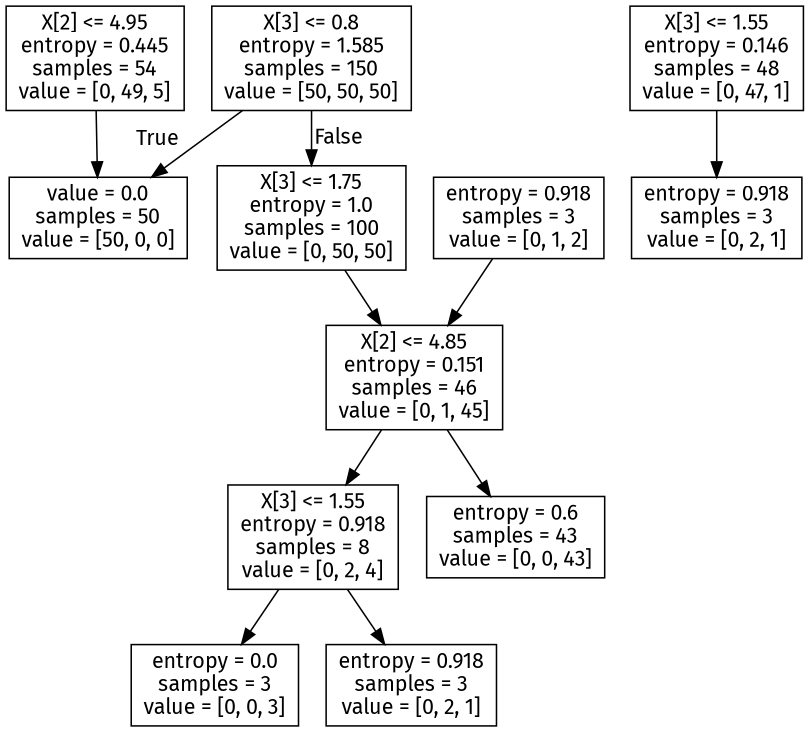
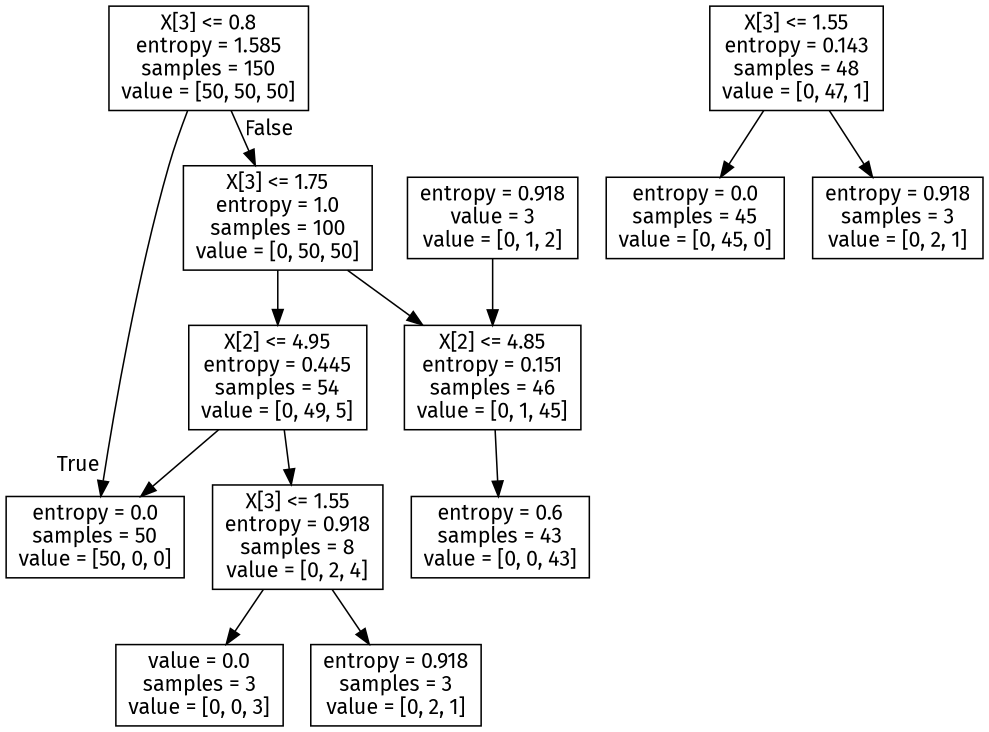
node "X[3] <= 1.55 entropy = 0.146 samples = 48 value = [0, 47, 1]": label "X[3] <= 1.55 entropy = 0.146 samples = 48 value = [0, 47, 1]" -> "X[3] <= 1.55 entropy = 0.143 samples = 48 value = [0, 47, 1]"
node "value = 0.0 samples = 50 value = [50, 0, 0]": label "value = 0.0 samples = 50 value = [50, 0, 0]" -> "entropy = 0.0 samples = 50 value = [50, 0, 0]"
node "entropy = 0.918 samples = 3 value = [0, 1, 2]": label "entropy = 0.918 samples = 3 value = [0, 1, 2]" -> "entropy = 0.918 value = 3 value = [0, 1, 2]"
node "entropy = 0.0 samples = 45 value = [0, 45, 0]": added
edge "X[3] <= 1.75 entropy = 1.0 samples = 100 value = [0, 50, 50]" -> "X[2] <= 4.95 entropy = 0.445 samples = 54 value = [0, 49, 5]": added
edge "X[2] <= 4.85 entropy = 0.151 samples = 46 value = [0, 1, 45]" -> "X[3] <= 1.55 entropy = 0.918 samples = 8 value = [0, 2, 4]": now "X[2] <= 4.95 entropy = 0.445 samples = 54 value = [0, 49, 5]" -> "X[3] <= 1.55 entropy = 0.918 samples = 8 value = [0, 2, 4]"
node "entropy = 0.0 samples = 3 value = [0, 0, 3]": label "entropy = 0.0 samples = 3 value = [0, 0, 3]" -> "value = 0.0 samples = 3 value = [0, 0, 3]"
